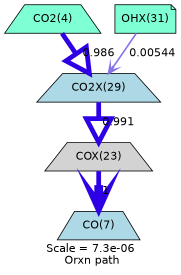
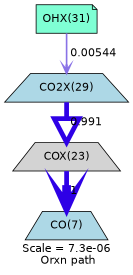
node "CO2(4)": removed
